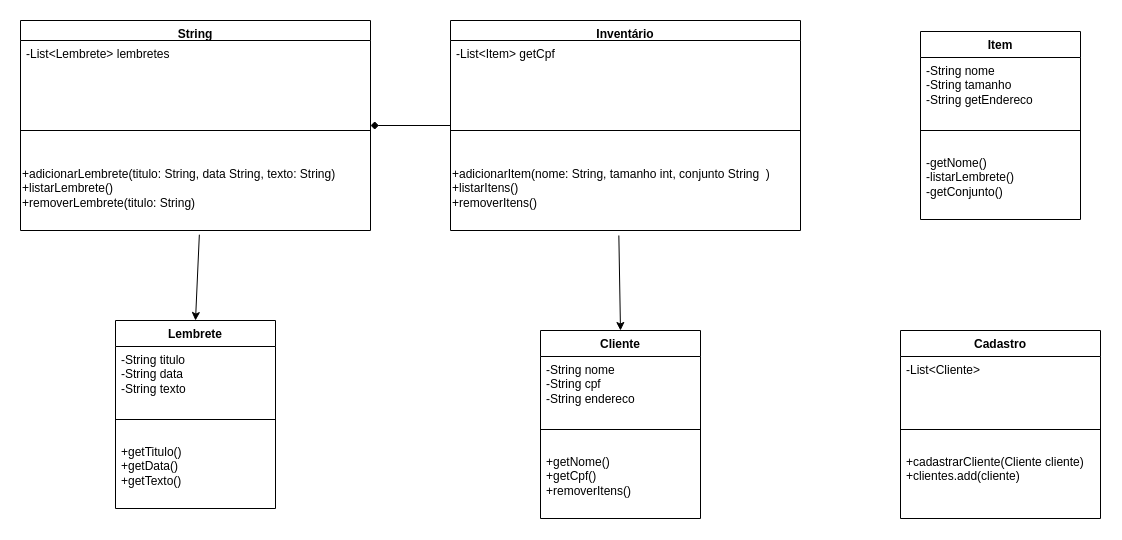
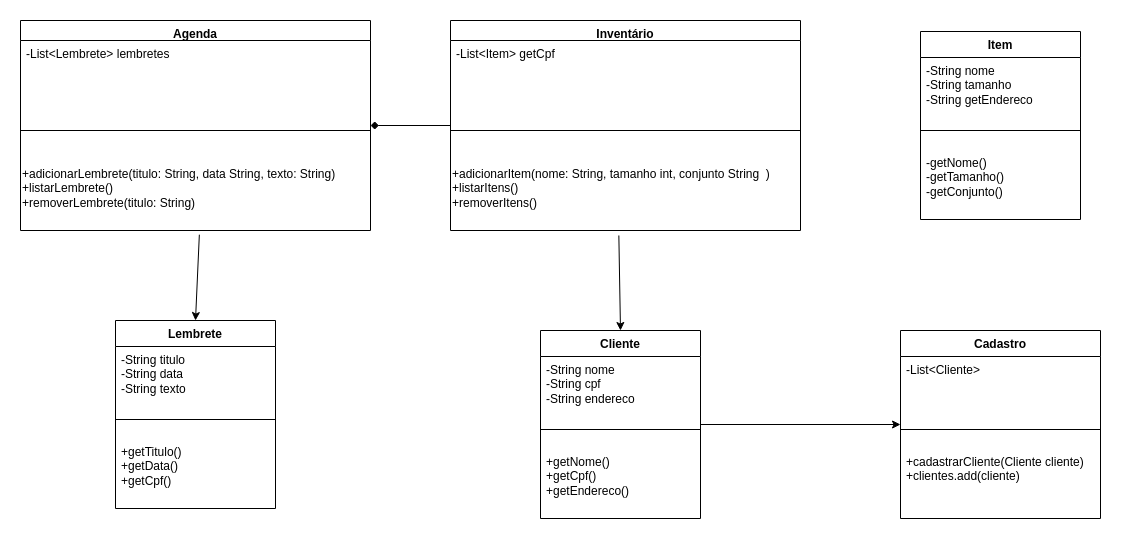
node "String": label "String" -> "Agenda"
node "-getNome() -listarLembrete() -getConjunto()": label "-getNome() -listarLembrete() -getConjunto()" -> "-getNome() -getTamanho() -getConjunto()"
edge "Cliente" -> "Cadastro": added
node "+getTitulo() +getData() +getTexto()": label "+getTitulo() +getData() +getTexto()" -> "+getTitulo() +getData() +getCpf()"
node "+getNome() +getCpf() +removerItens()": label "+getNome() +getCpf() +removerItens()" -> "+getNome() +getCpf() +getEndereco()"
